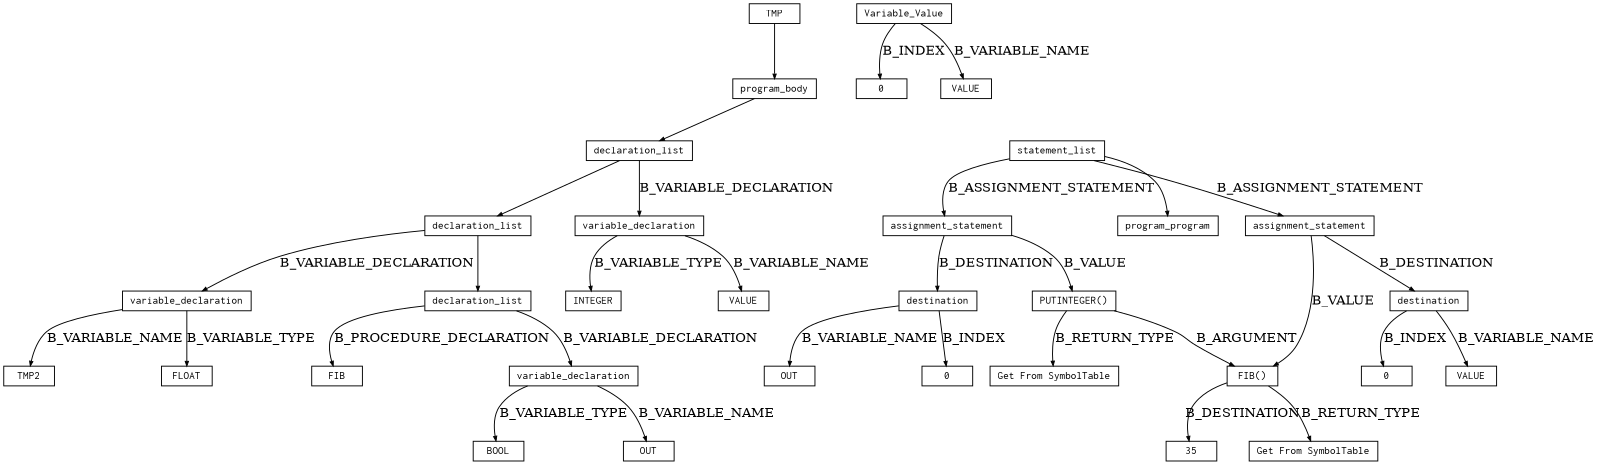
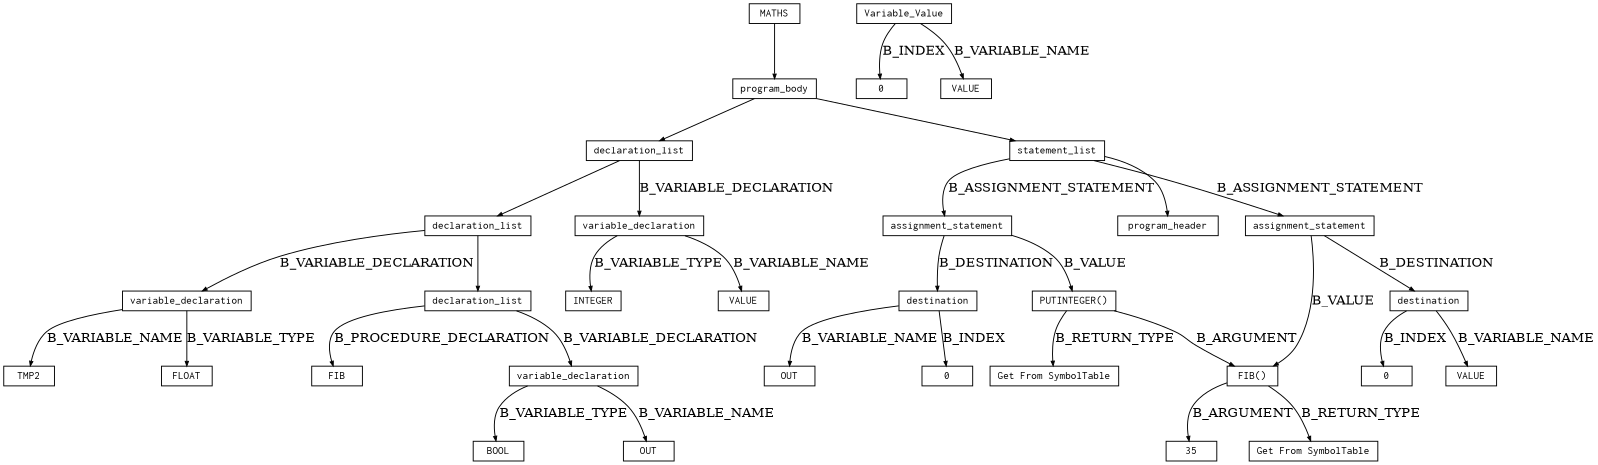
node "TMP": label "TMP" -> "MATHS"
edge "program_body" -> "statement_list": added
node "program_program": label "program_program" -> "program_header"
edge "FIB()" -> "35": label "B_DESTINATION" -> "B_ARGUMENT"
